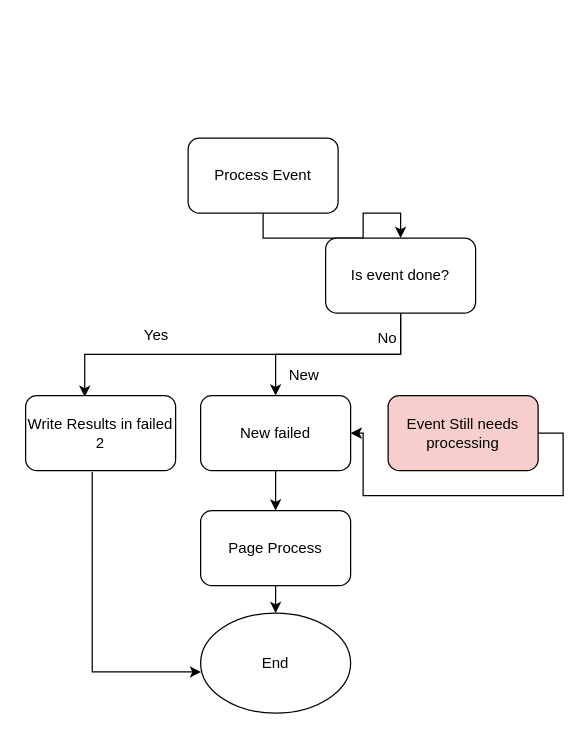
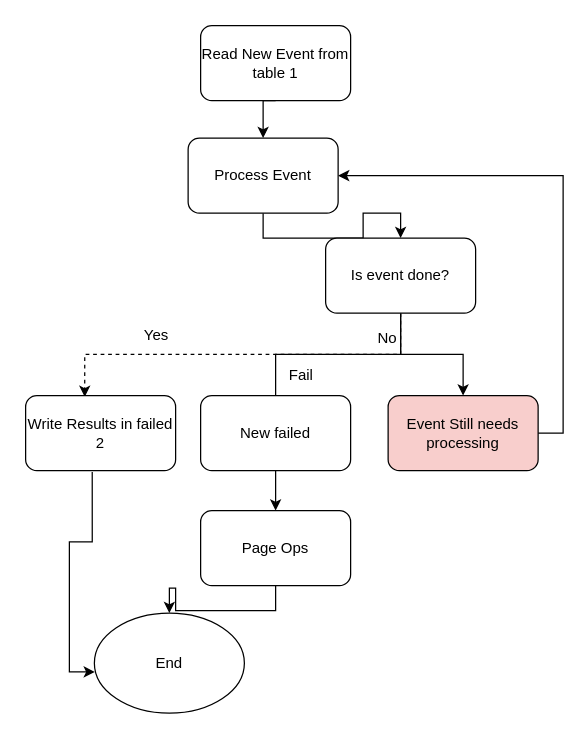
node "Read New Event from table 1": added
edge "Read New Event from table 1" -> "Process Event": added
edge "Is event done?" -> "Write Results in failed 2": style solid -> dashed
edge "Is event done?" -> "Event Still needs processing": added
node "New": label "New" -> "Fail"
edge "Is event done?" -> "New failed": arrowhead classic -> none
edge "Event Still needs processing" -> "New failed": now "Event Still needs processing" -> "Process Event"
node "Page Process": label "Page Process" -> "Page Ops"
node "End": moved (276, 663) -> (169, 663)
